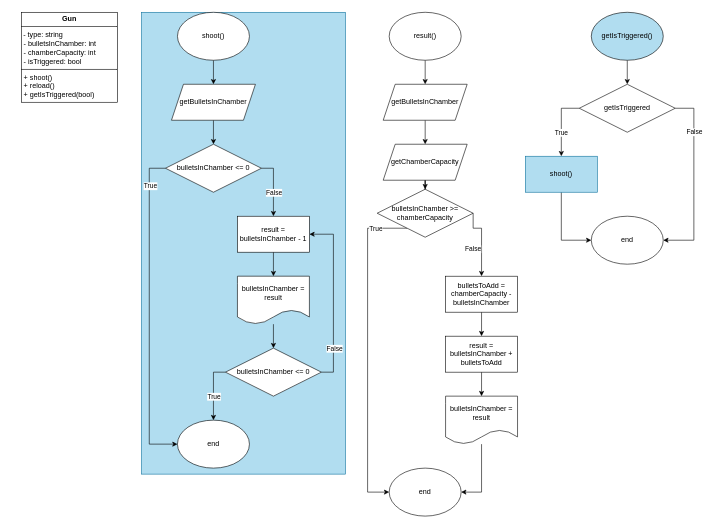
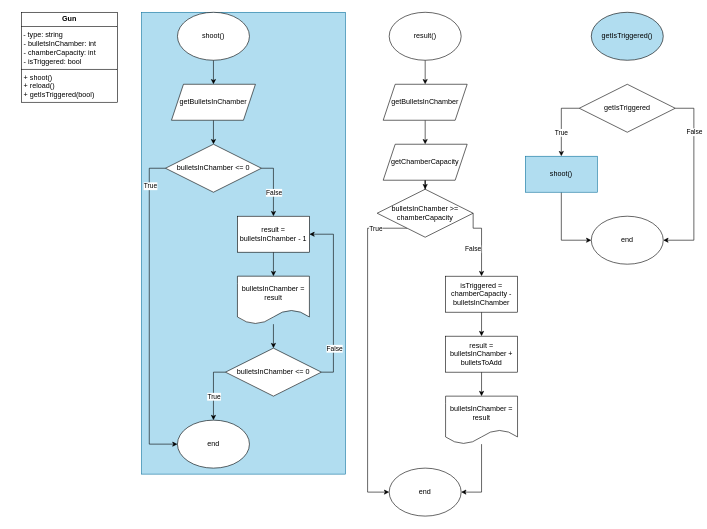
edge "getIsTriggered()" -> "getIsTriggered": removed
node "bulletsToAdd = chamberCapacity - bulletsInChamber": label "bulletsToAdd = chamberCapacity - bulletsInChamber" -> "isTriggered = chamberCapacity - bulletsInChamber"
